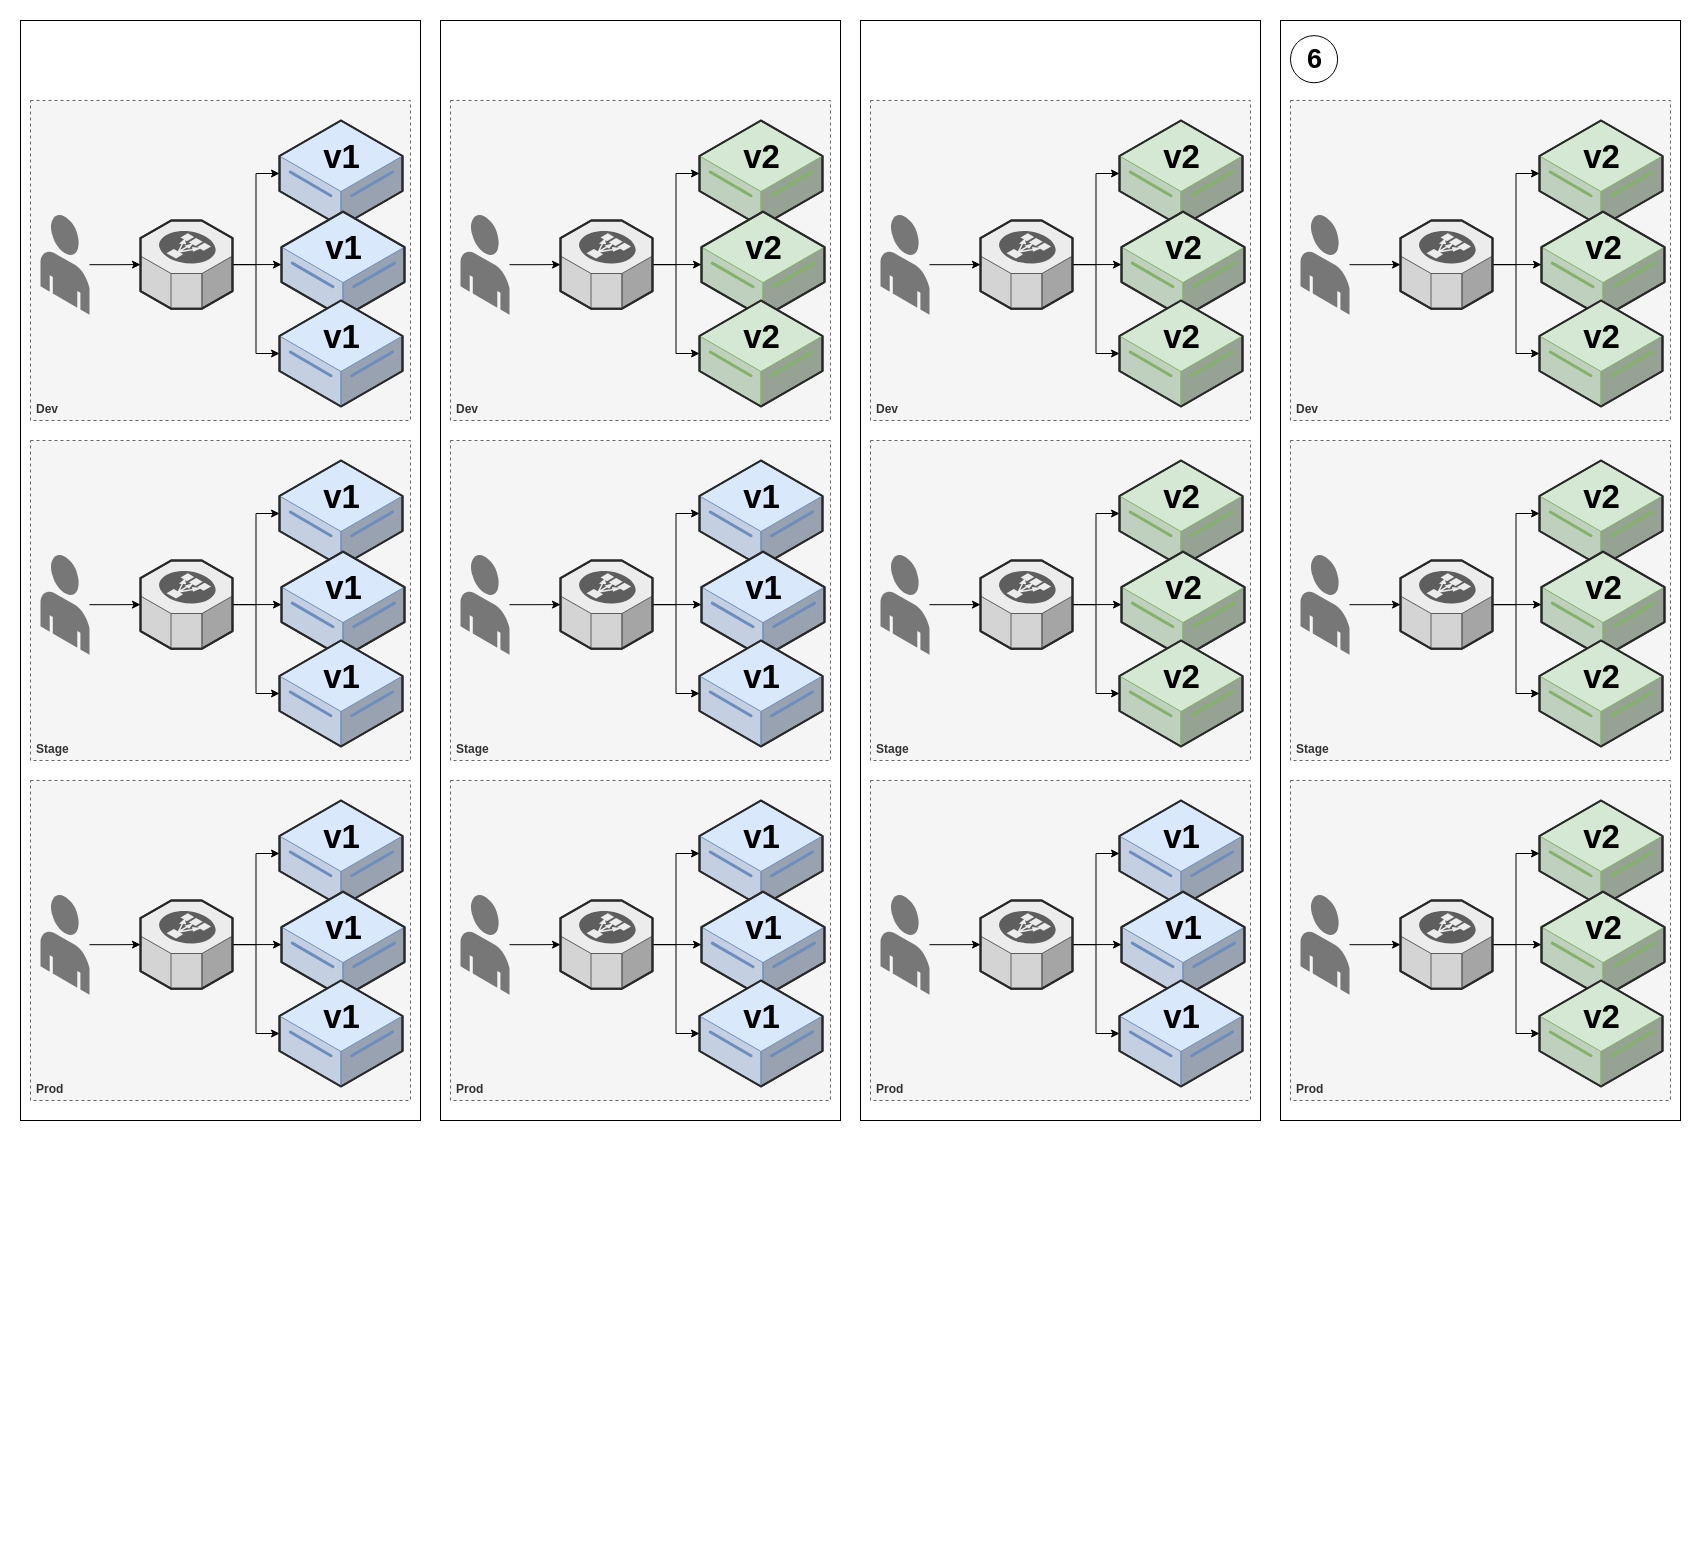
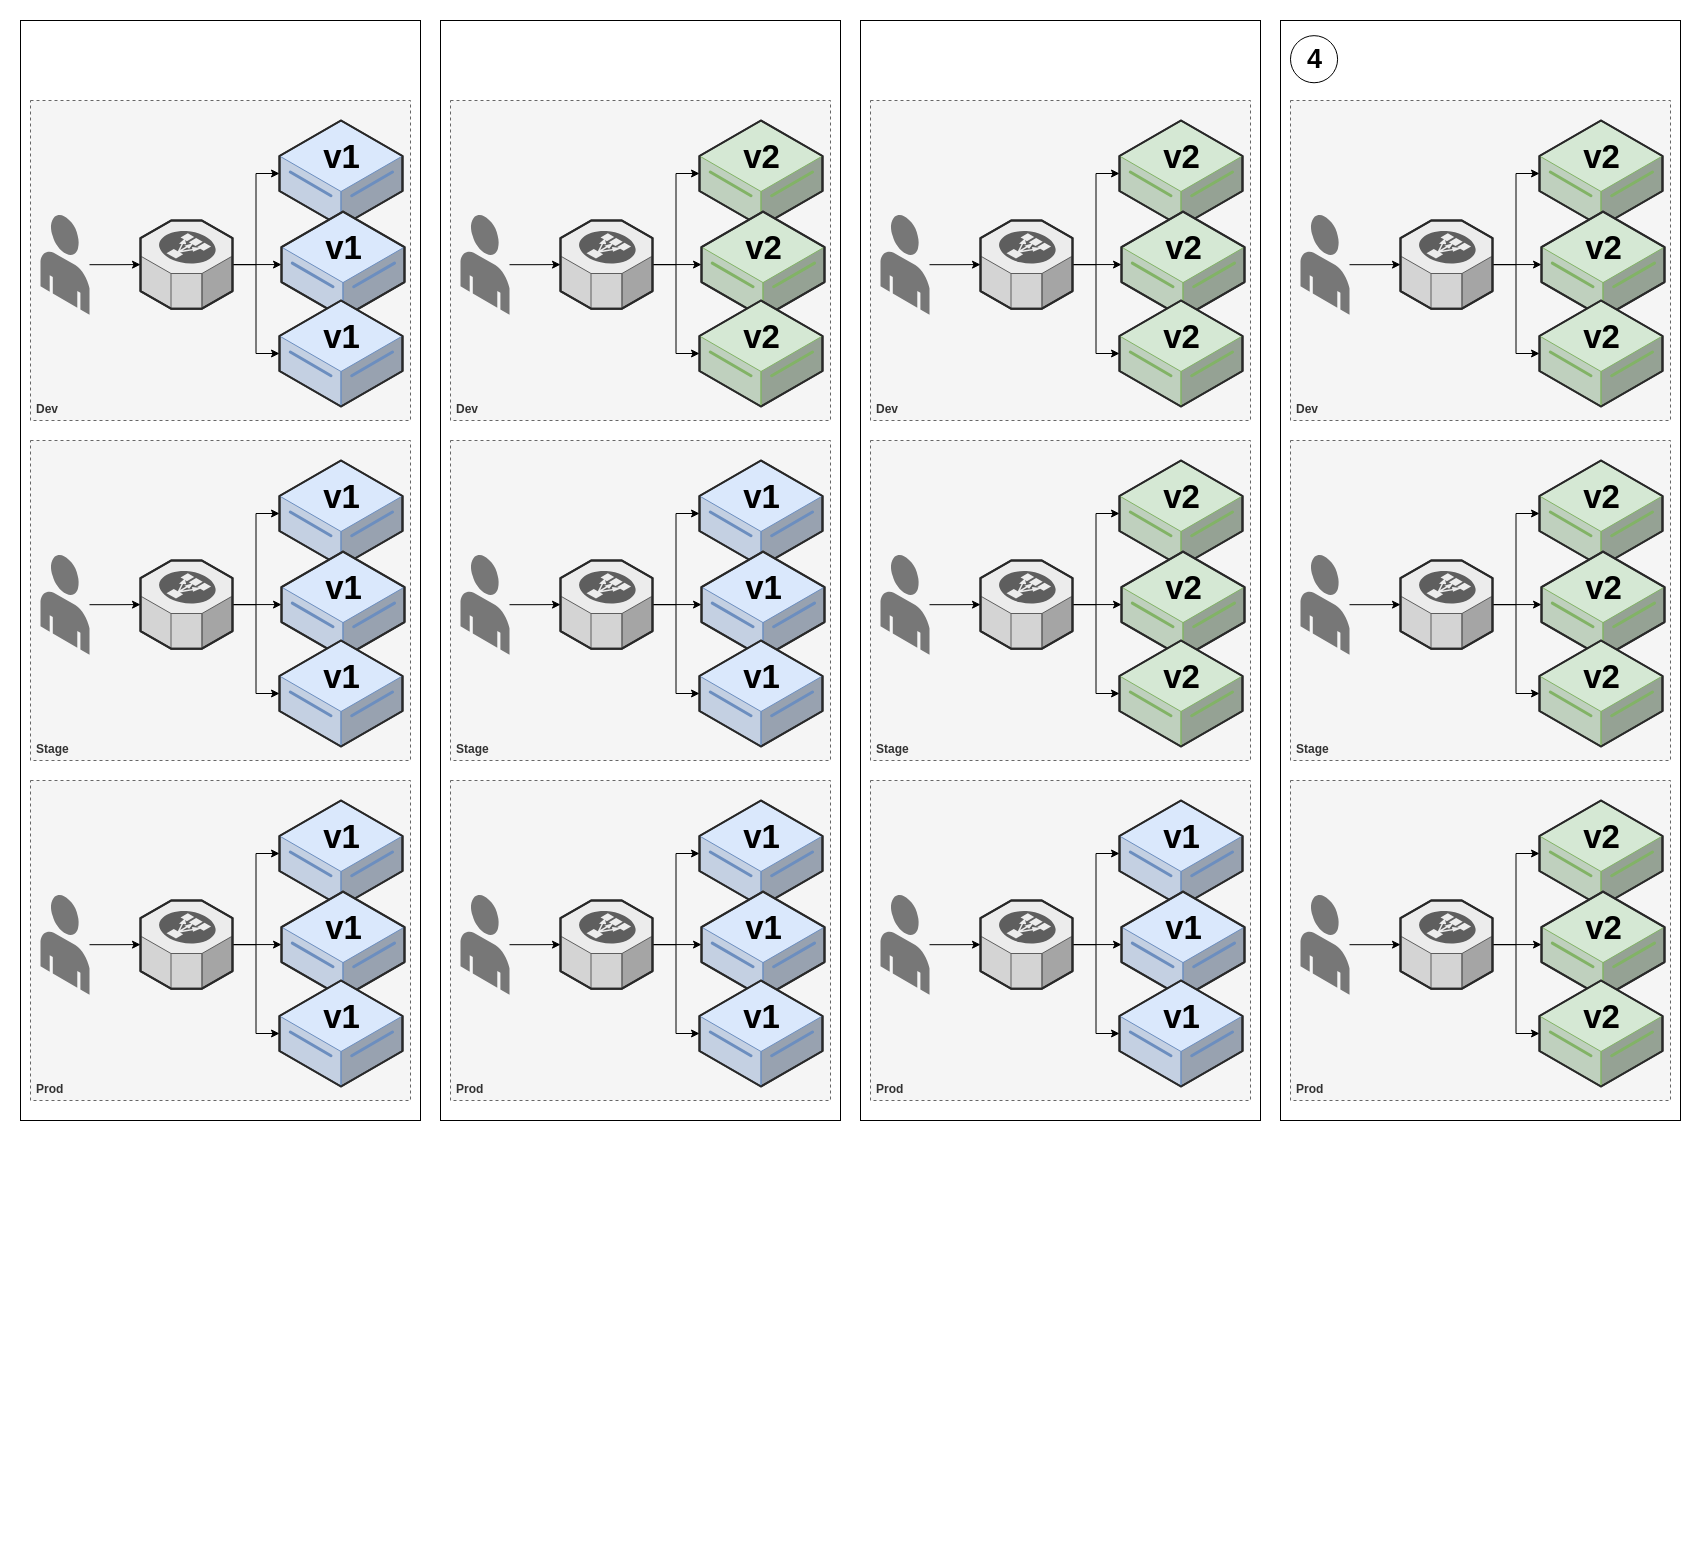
node "6": label "6" -> "4"
